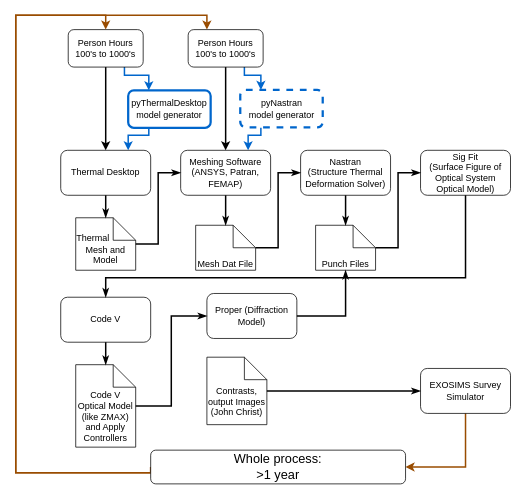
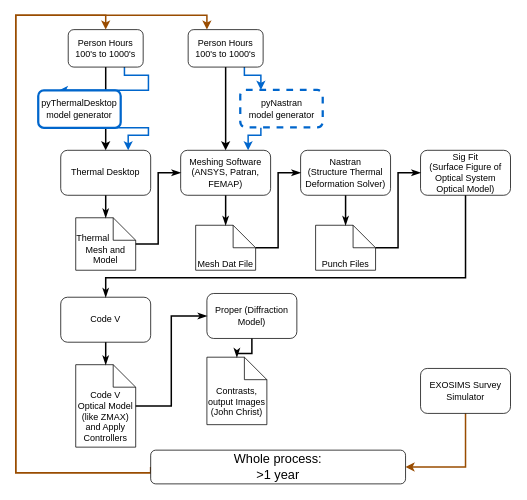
node "pyThermalDesktop model generator": moved (169, 109) -> (79, 109)
edge "Proper (Diffraction Model)" -> "Punch Files": now "Proper (Diffraction Model)" -> "Contrasts, output Images (John Christ)"
edge "Contrasts, output Images (John Christ)" -> "EXOSIMS Survey Simulator": removed
